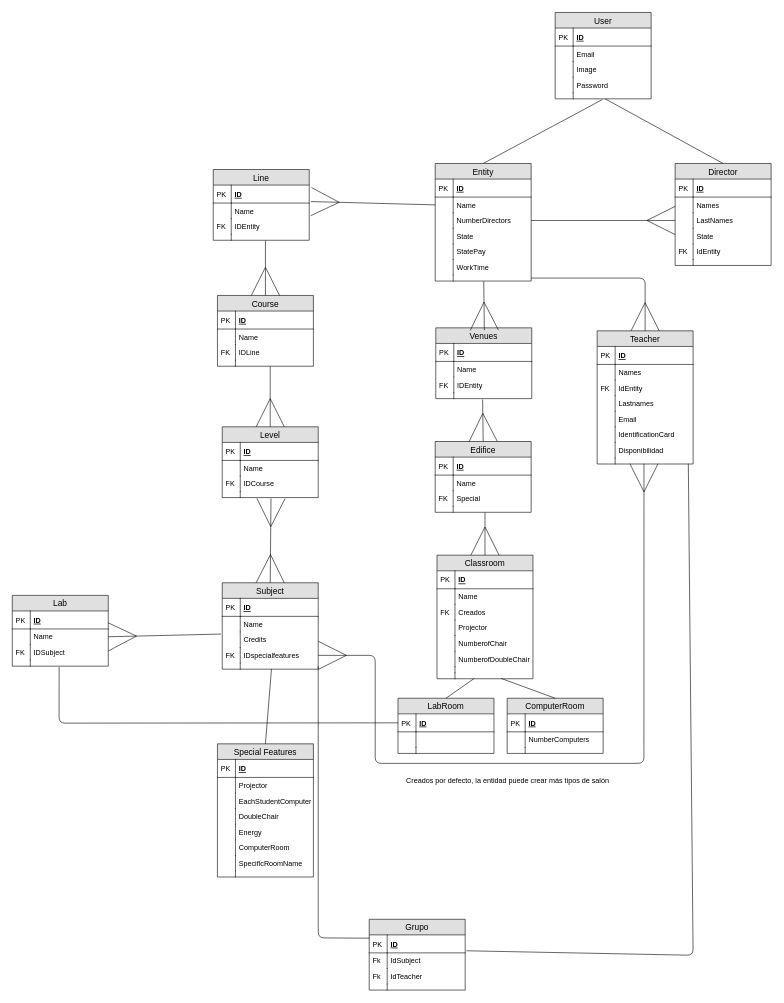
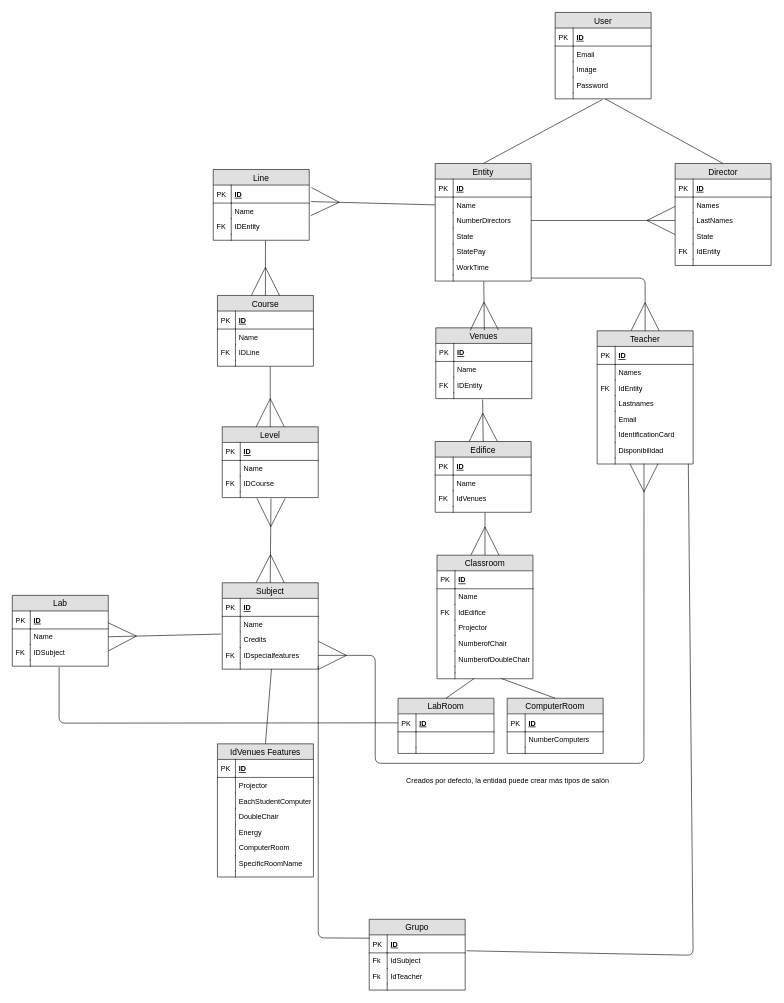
node "Special": label "Special" -> "IdVenues"
node "Creados": label "Creados" -> "IdEdifice"
node "Special Features": label "Special Features" -> "IdVenues Features"
